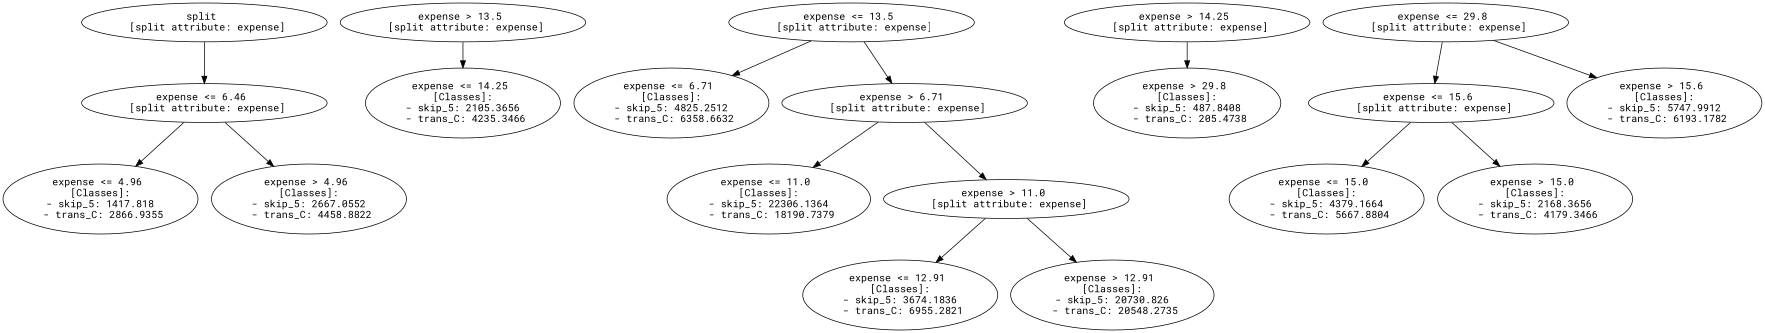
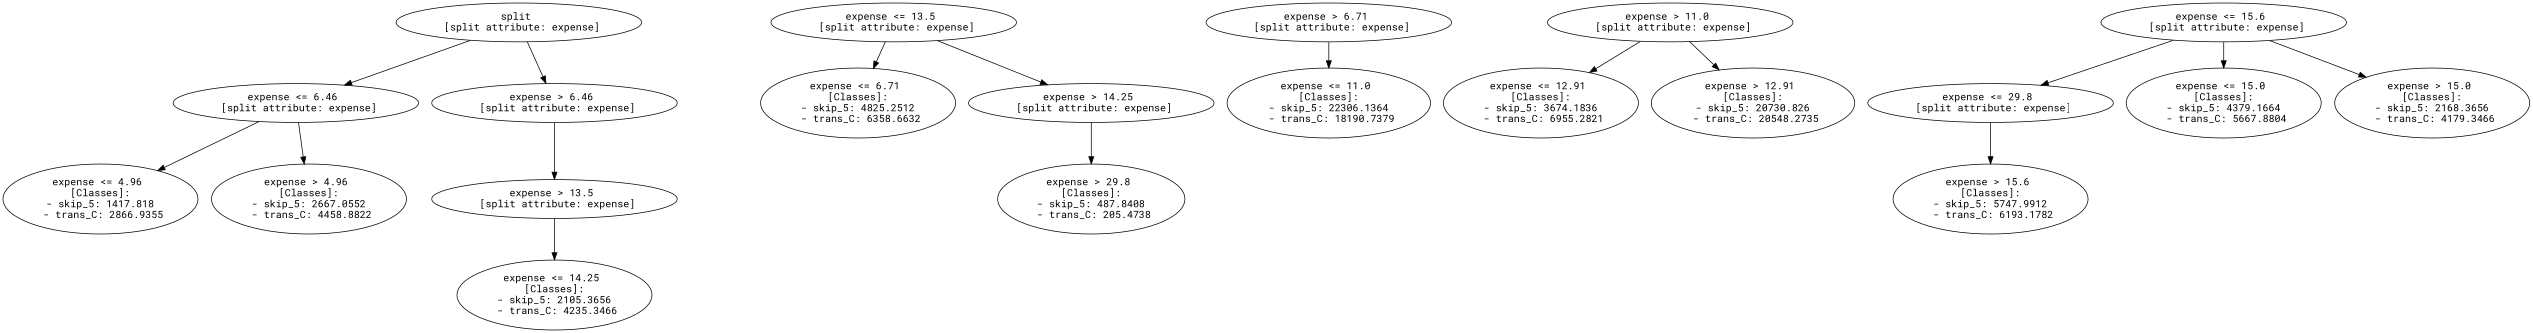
edge "expense <= 29.8 [split attribute: expense]" -> "expense <= 15.6 [split attribute: expense]": reversed
edge "expense <= 13.5 [split attribute: expense]" -> "expense > 6.71 [split attribute: expense]": now "expense <= 13.5 [split attribute: expense]" -> "expense > 14.25 [split attribute: expense]"
node "expense > 6.46 [split attribute: expense]": added
edge "expense > 6.71 [split attribute: expense]" -> "expense > 11.0 [split attribute: expense]": removed
